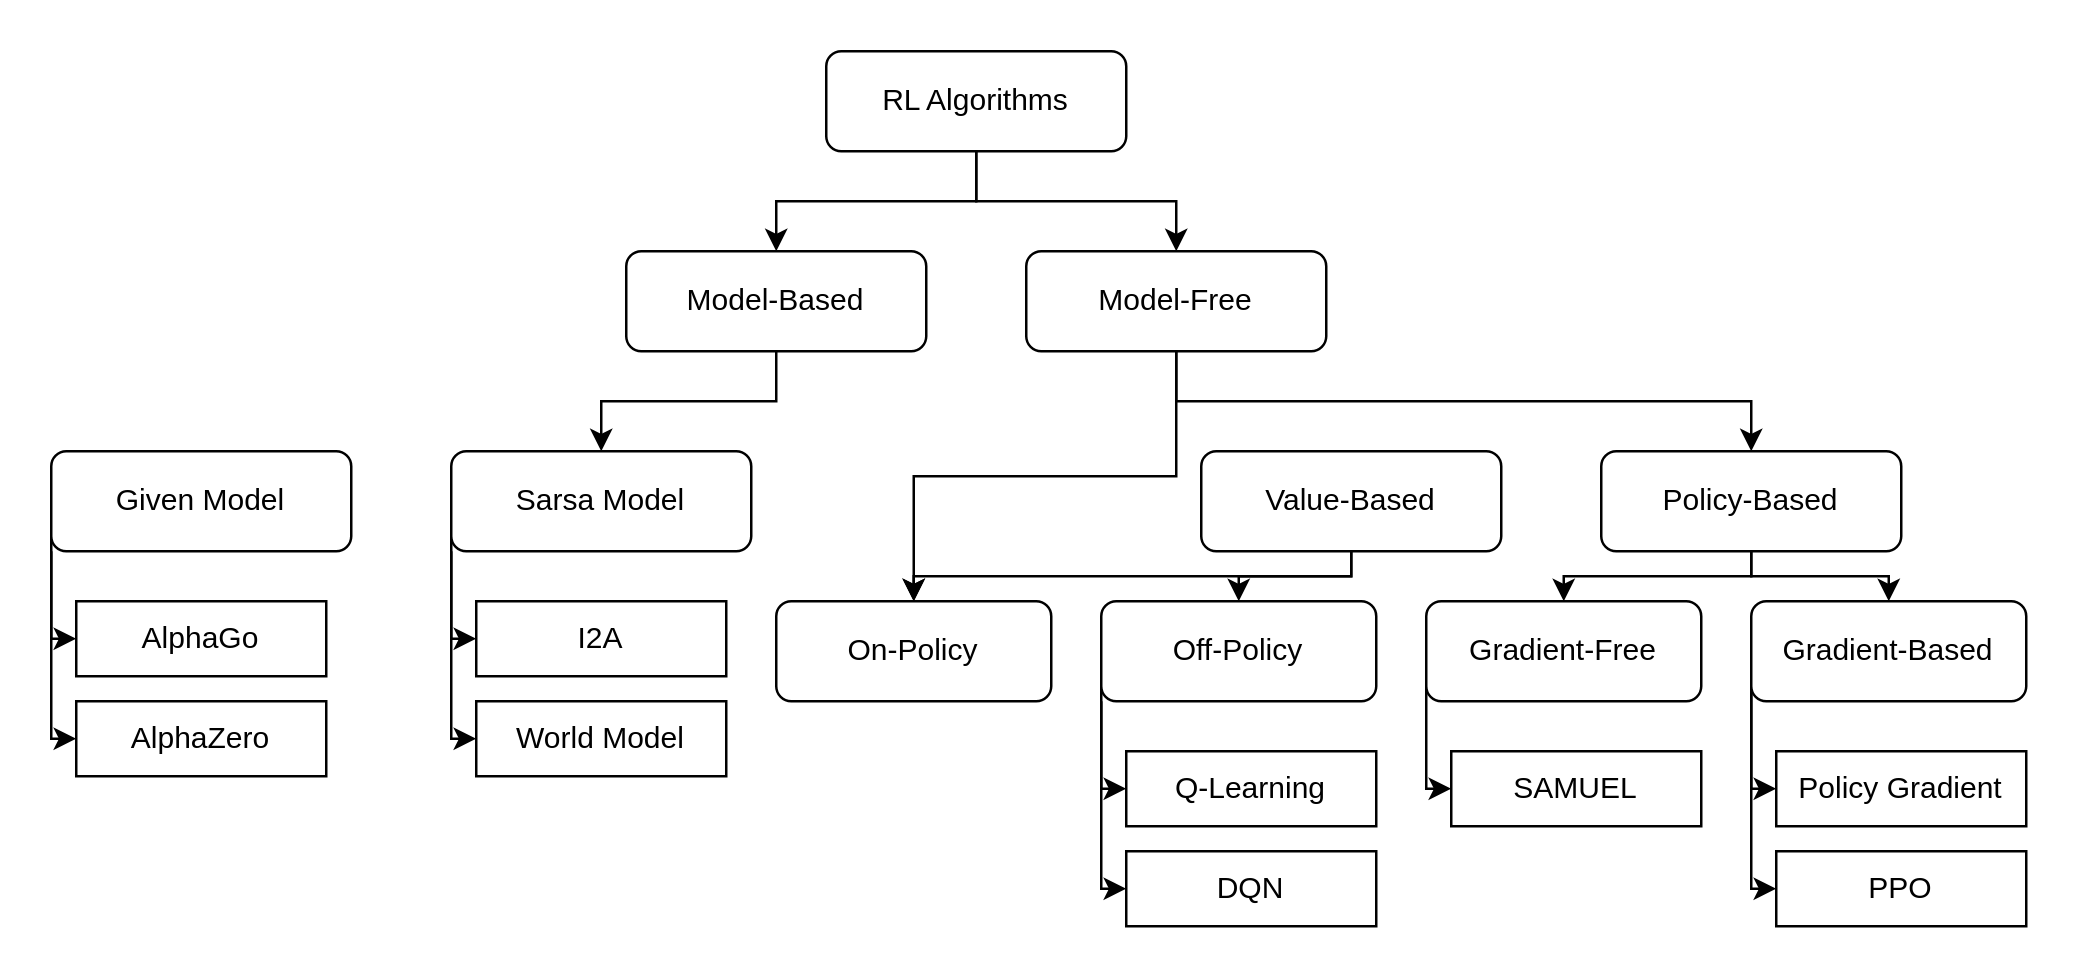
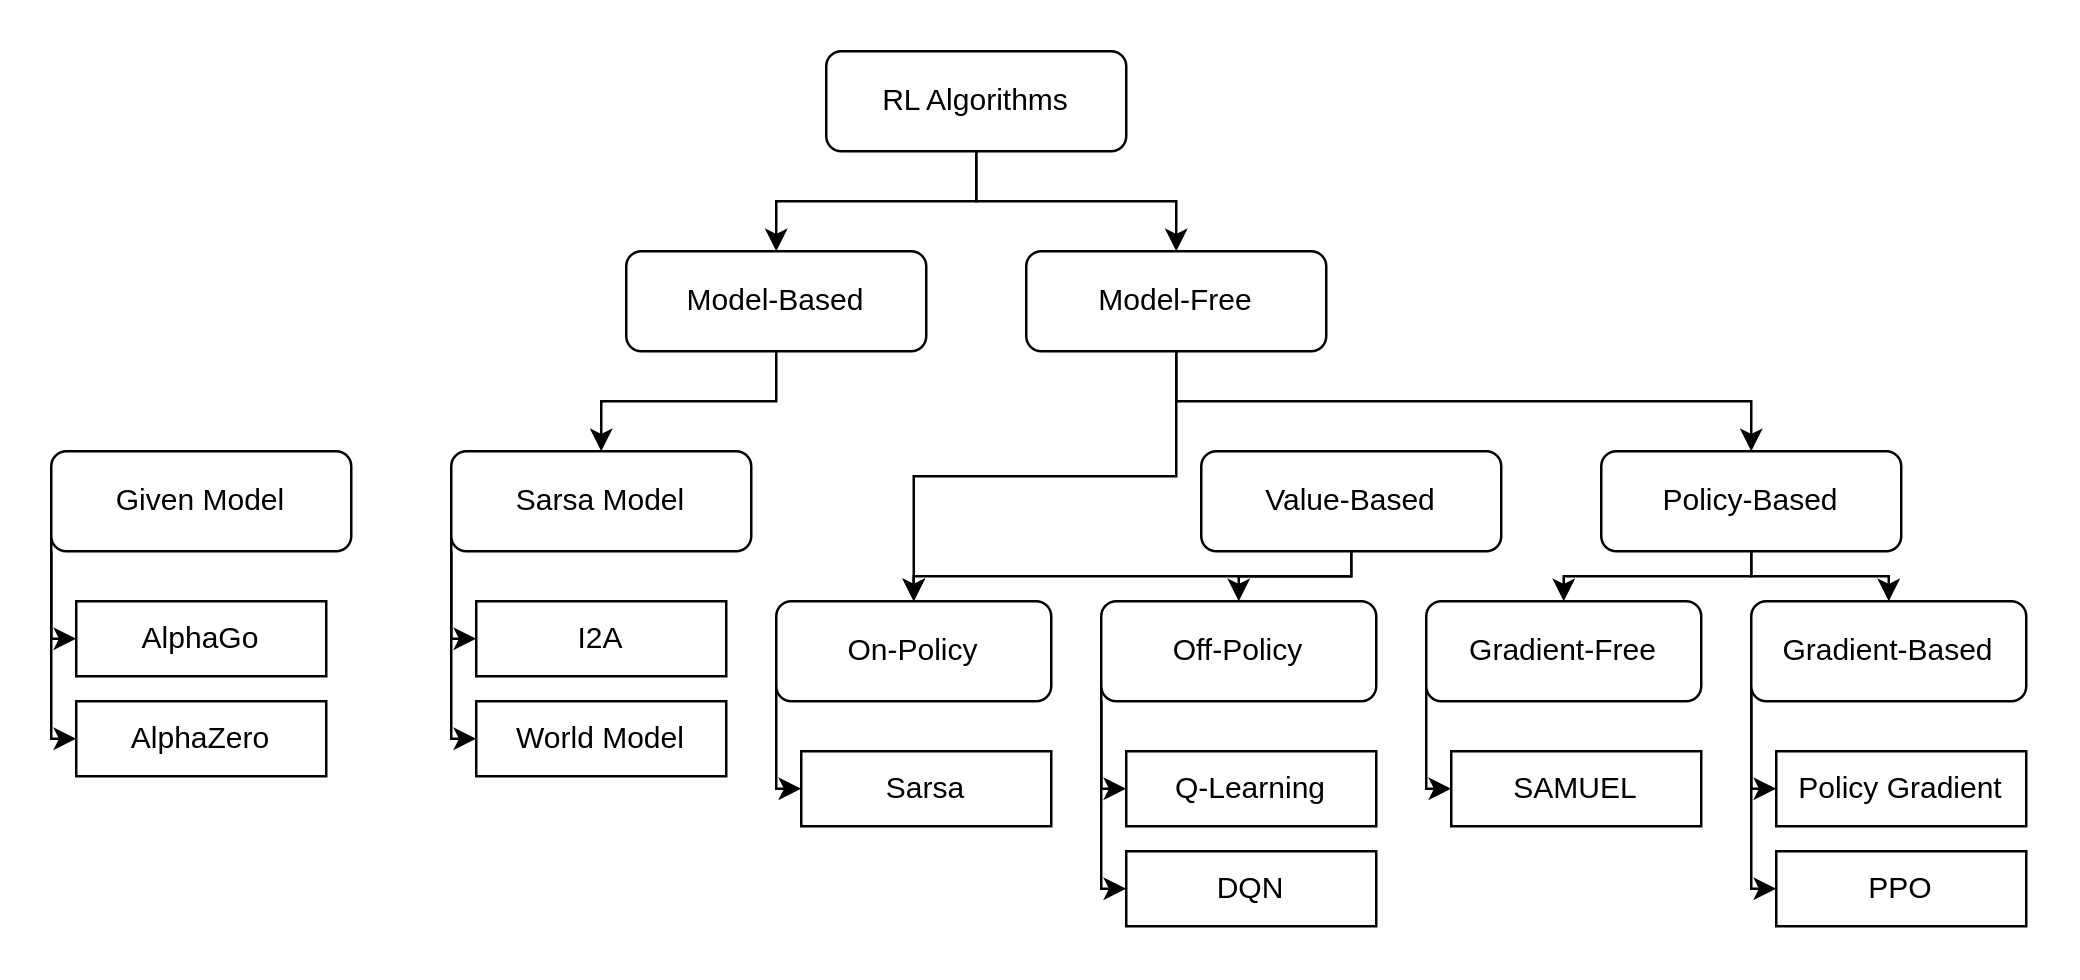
edge "On-Policy" -> "Sarsa": added
node "Sarsa": added
